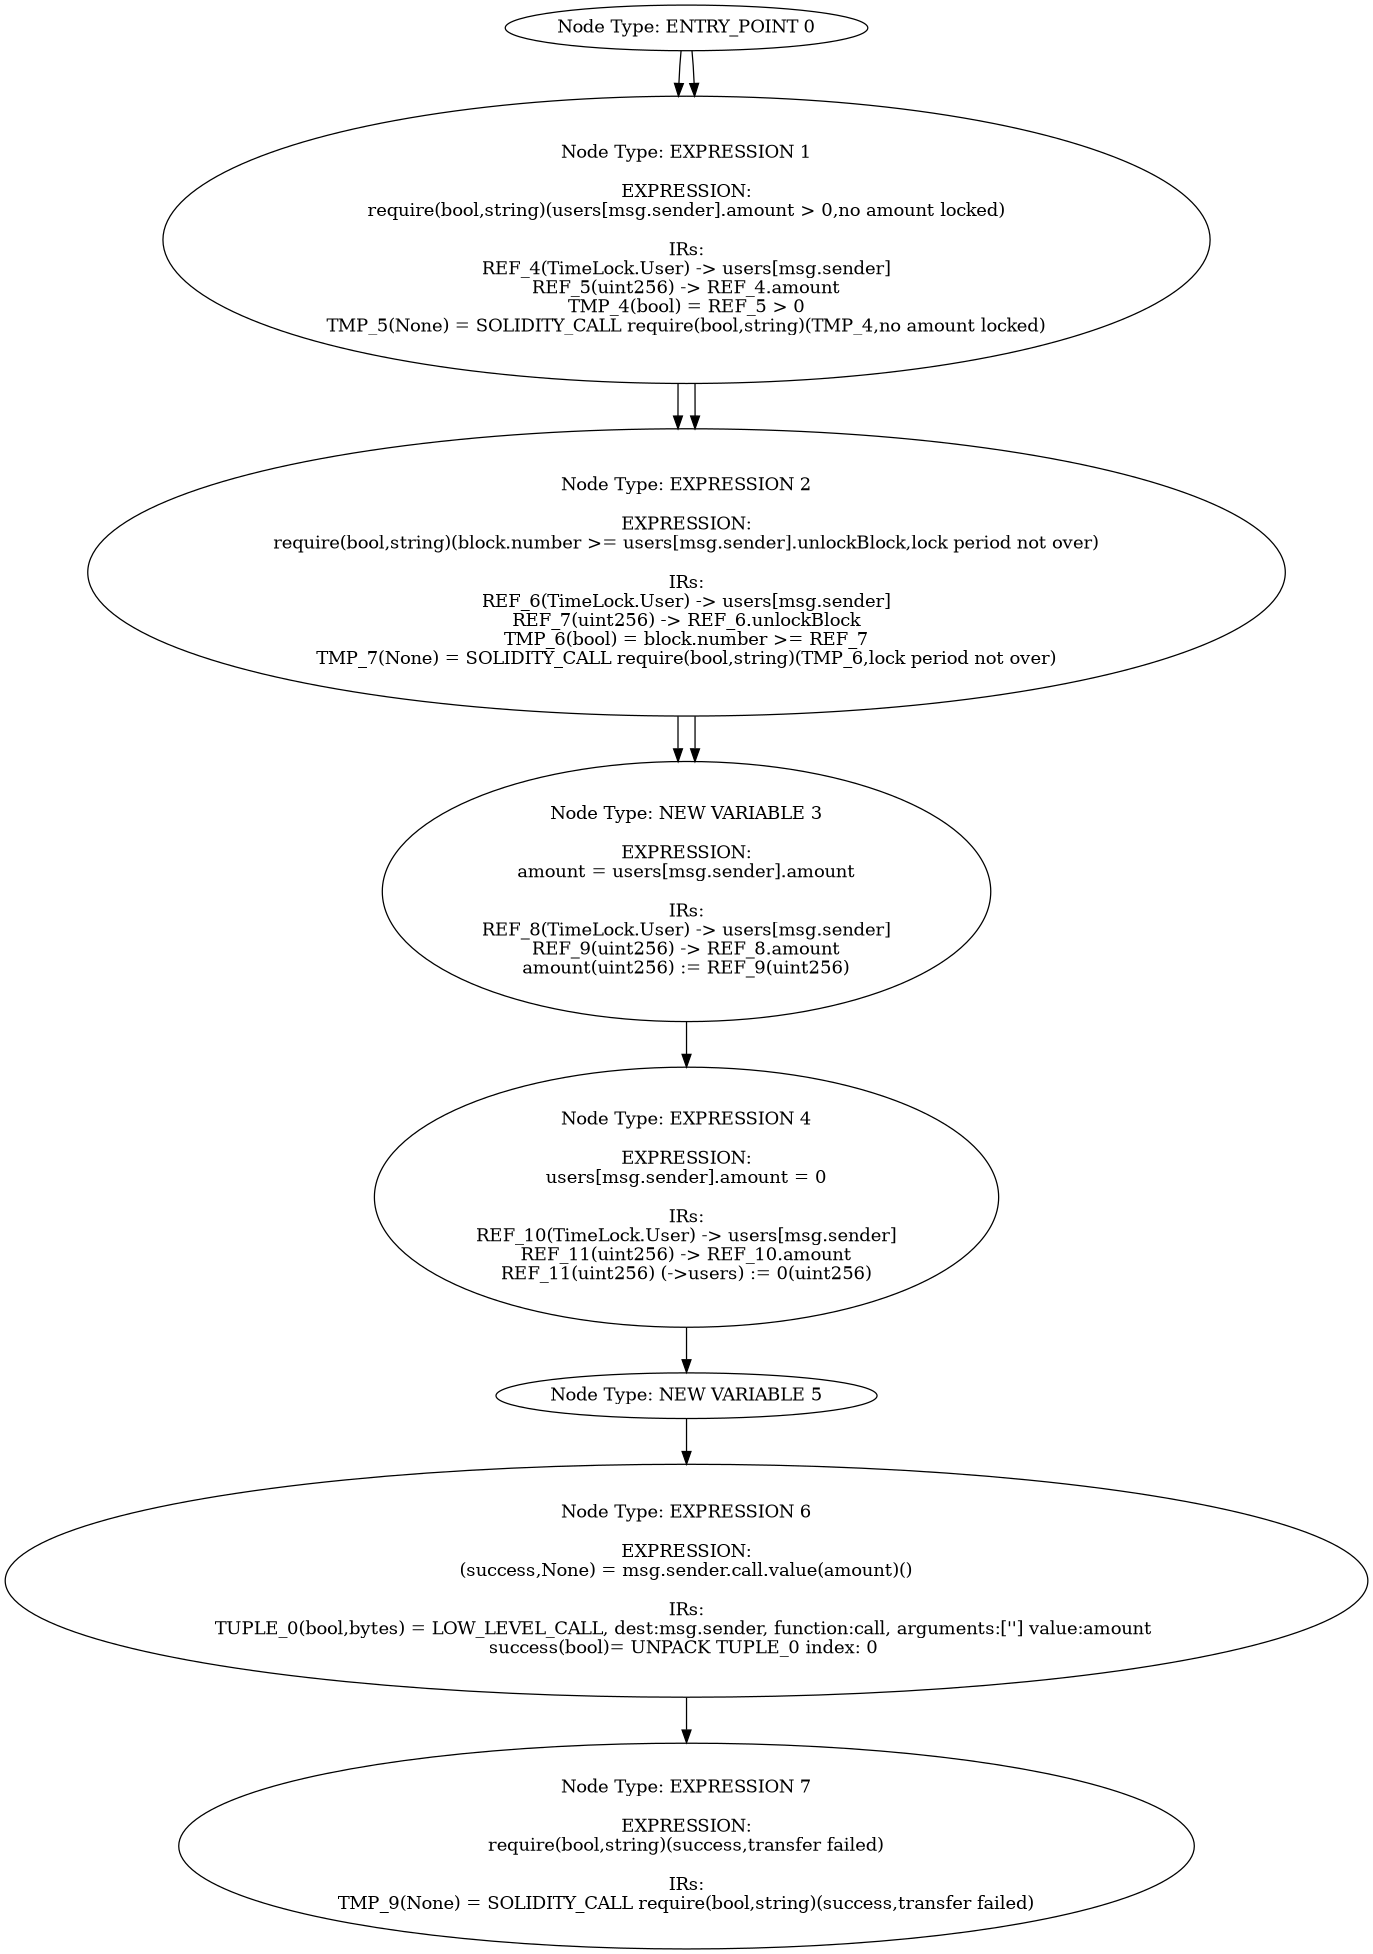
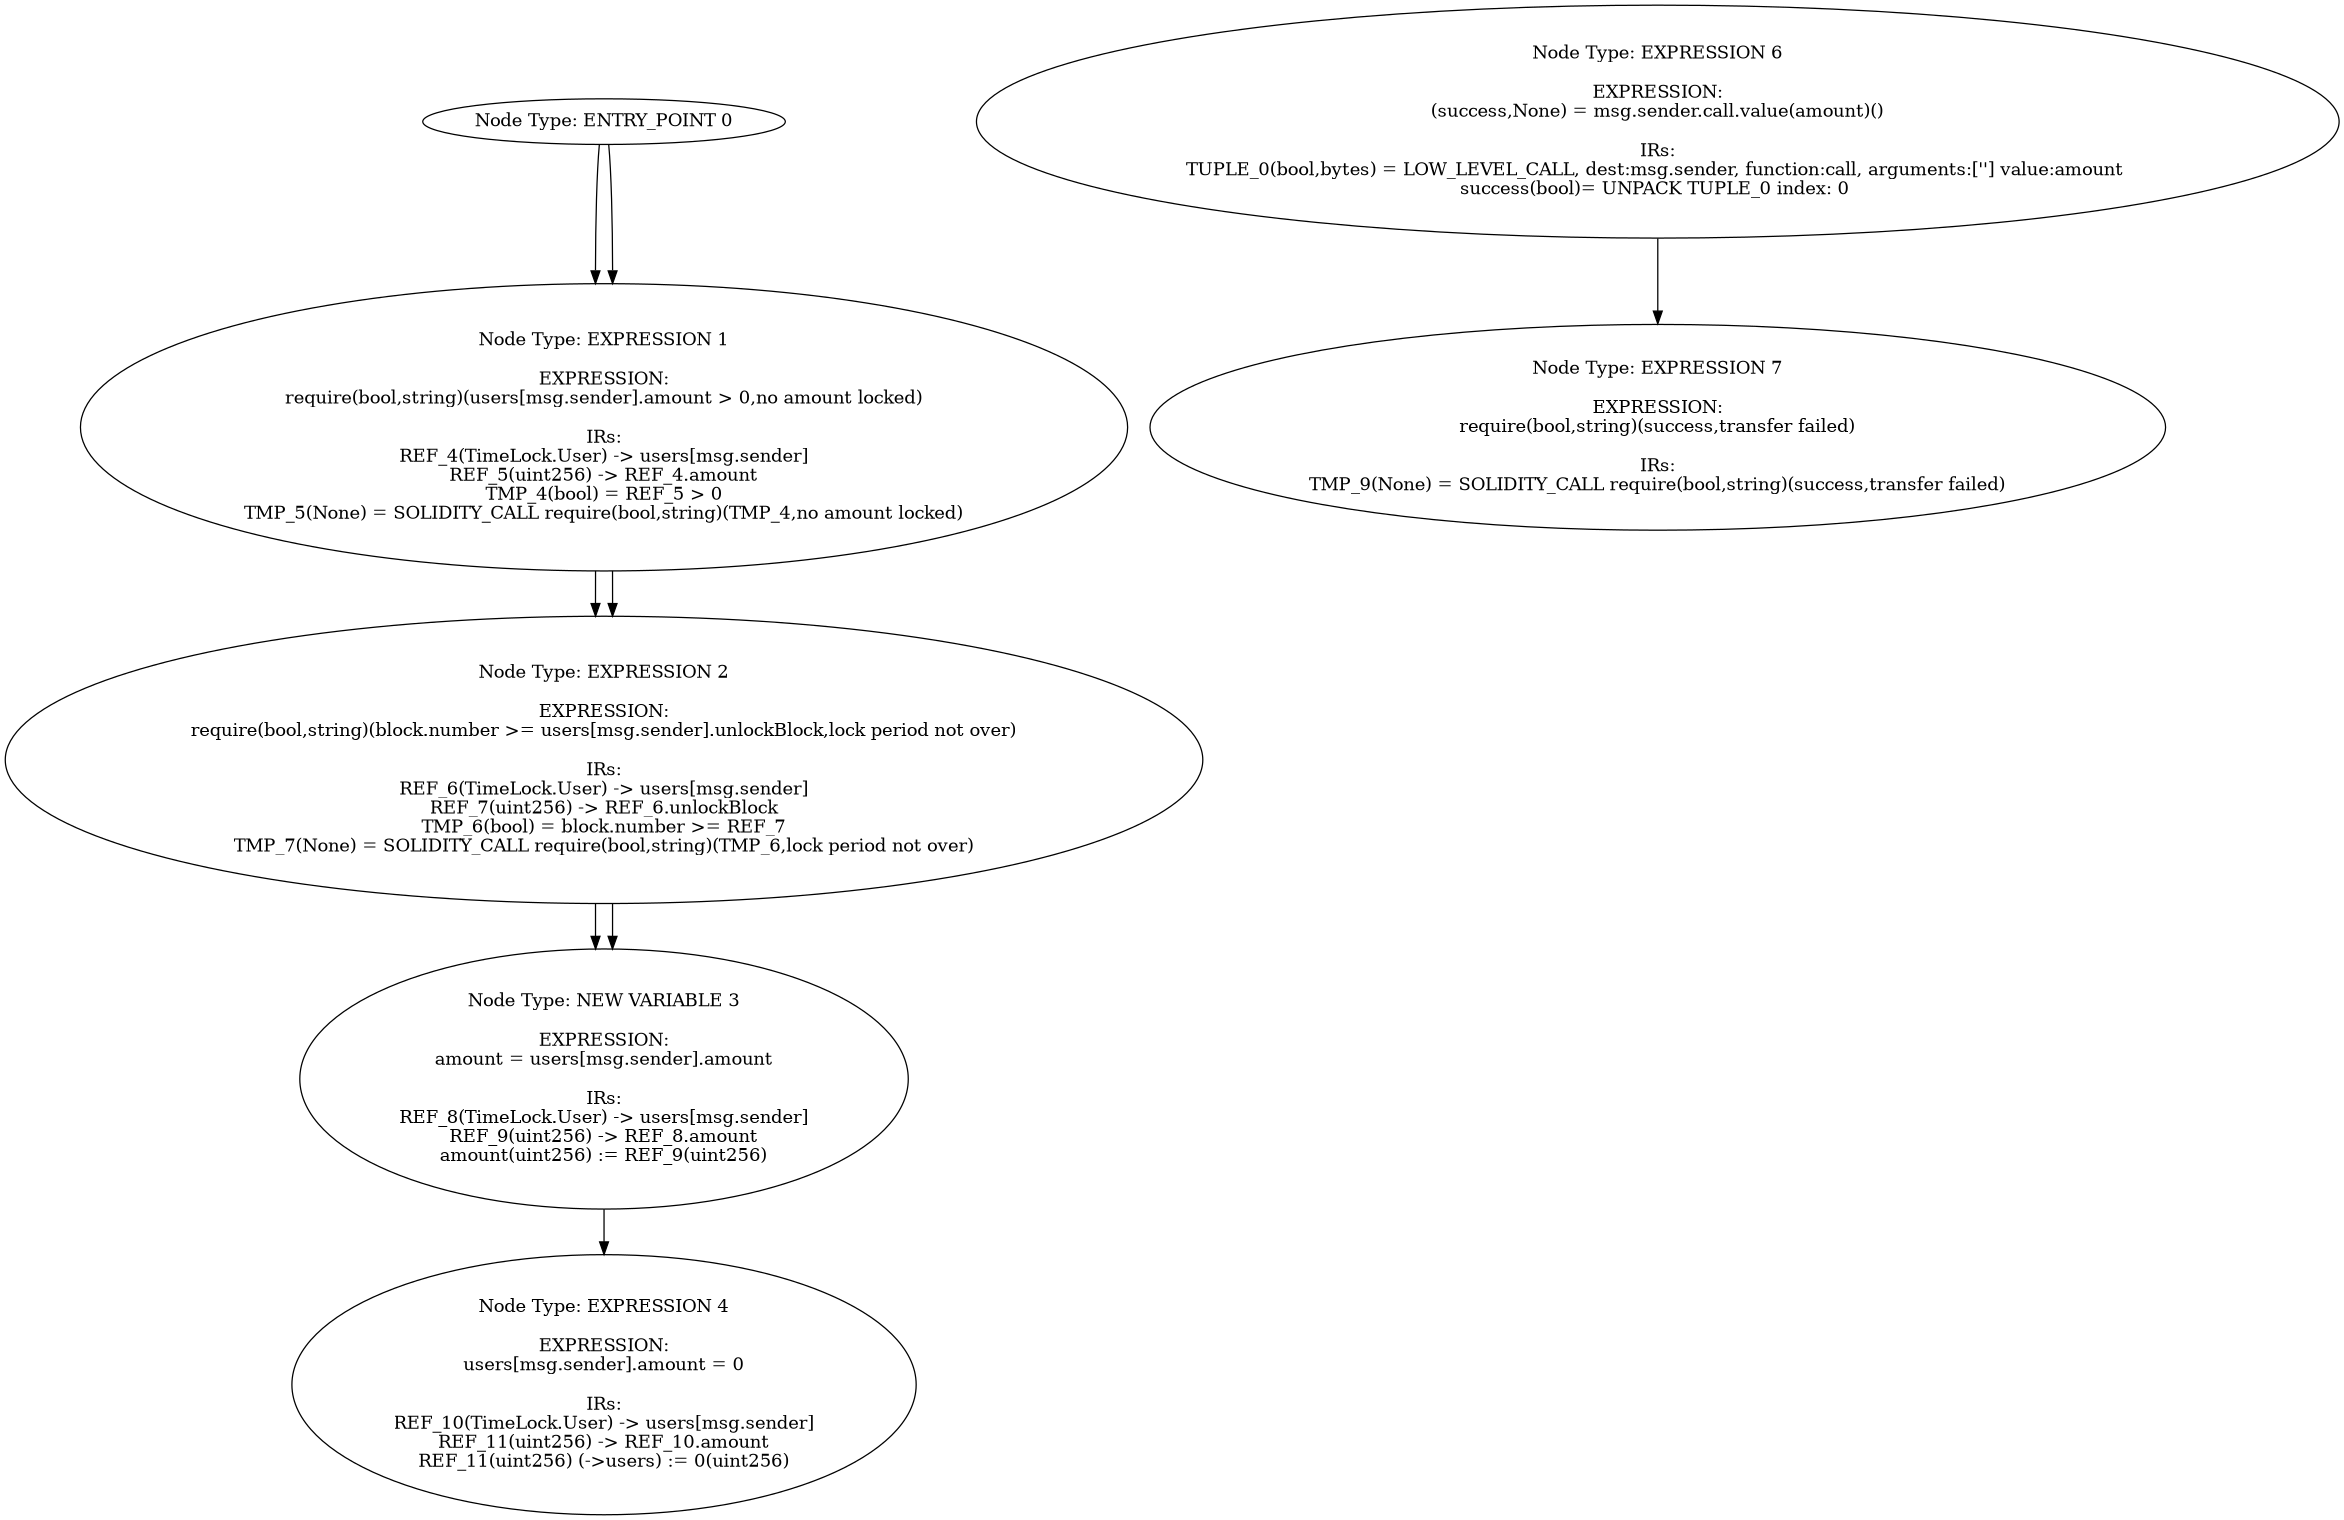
node "Node Type: NEW VARIABLE 5": removed
